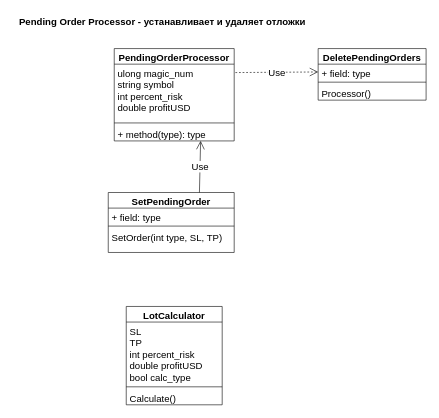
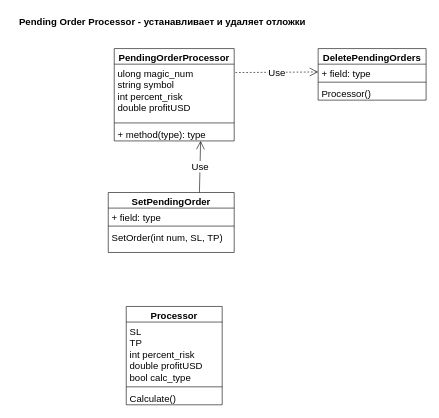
node "SetOrder(int type, SL, TP)": label "SetOrder(int type, SL, TP)" -> "SetOrder(int num, SL, TP)"
node "LotCalculator": label "LotCalculator" -> "Processor"
